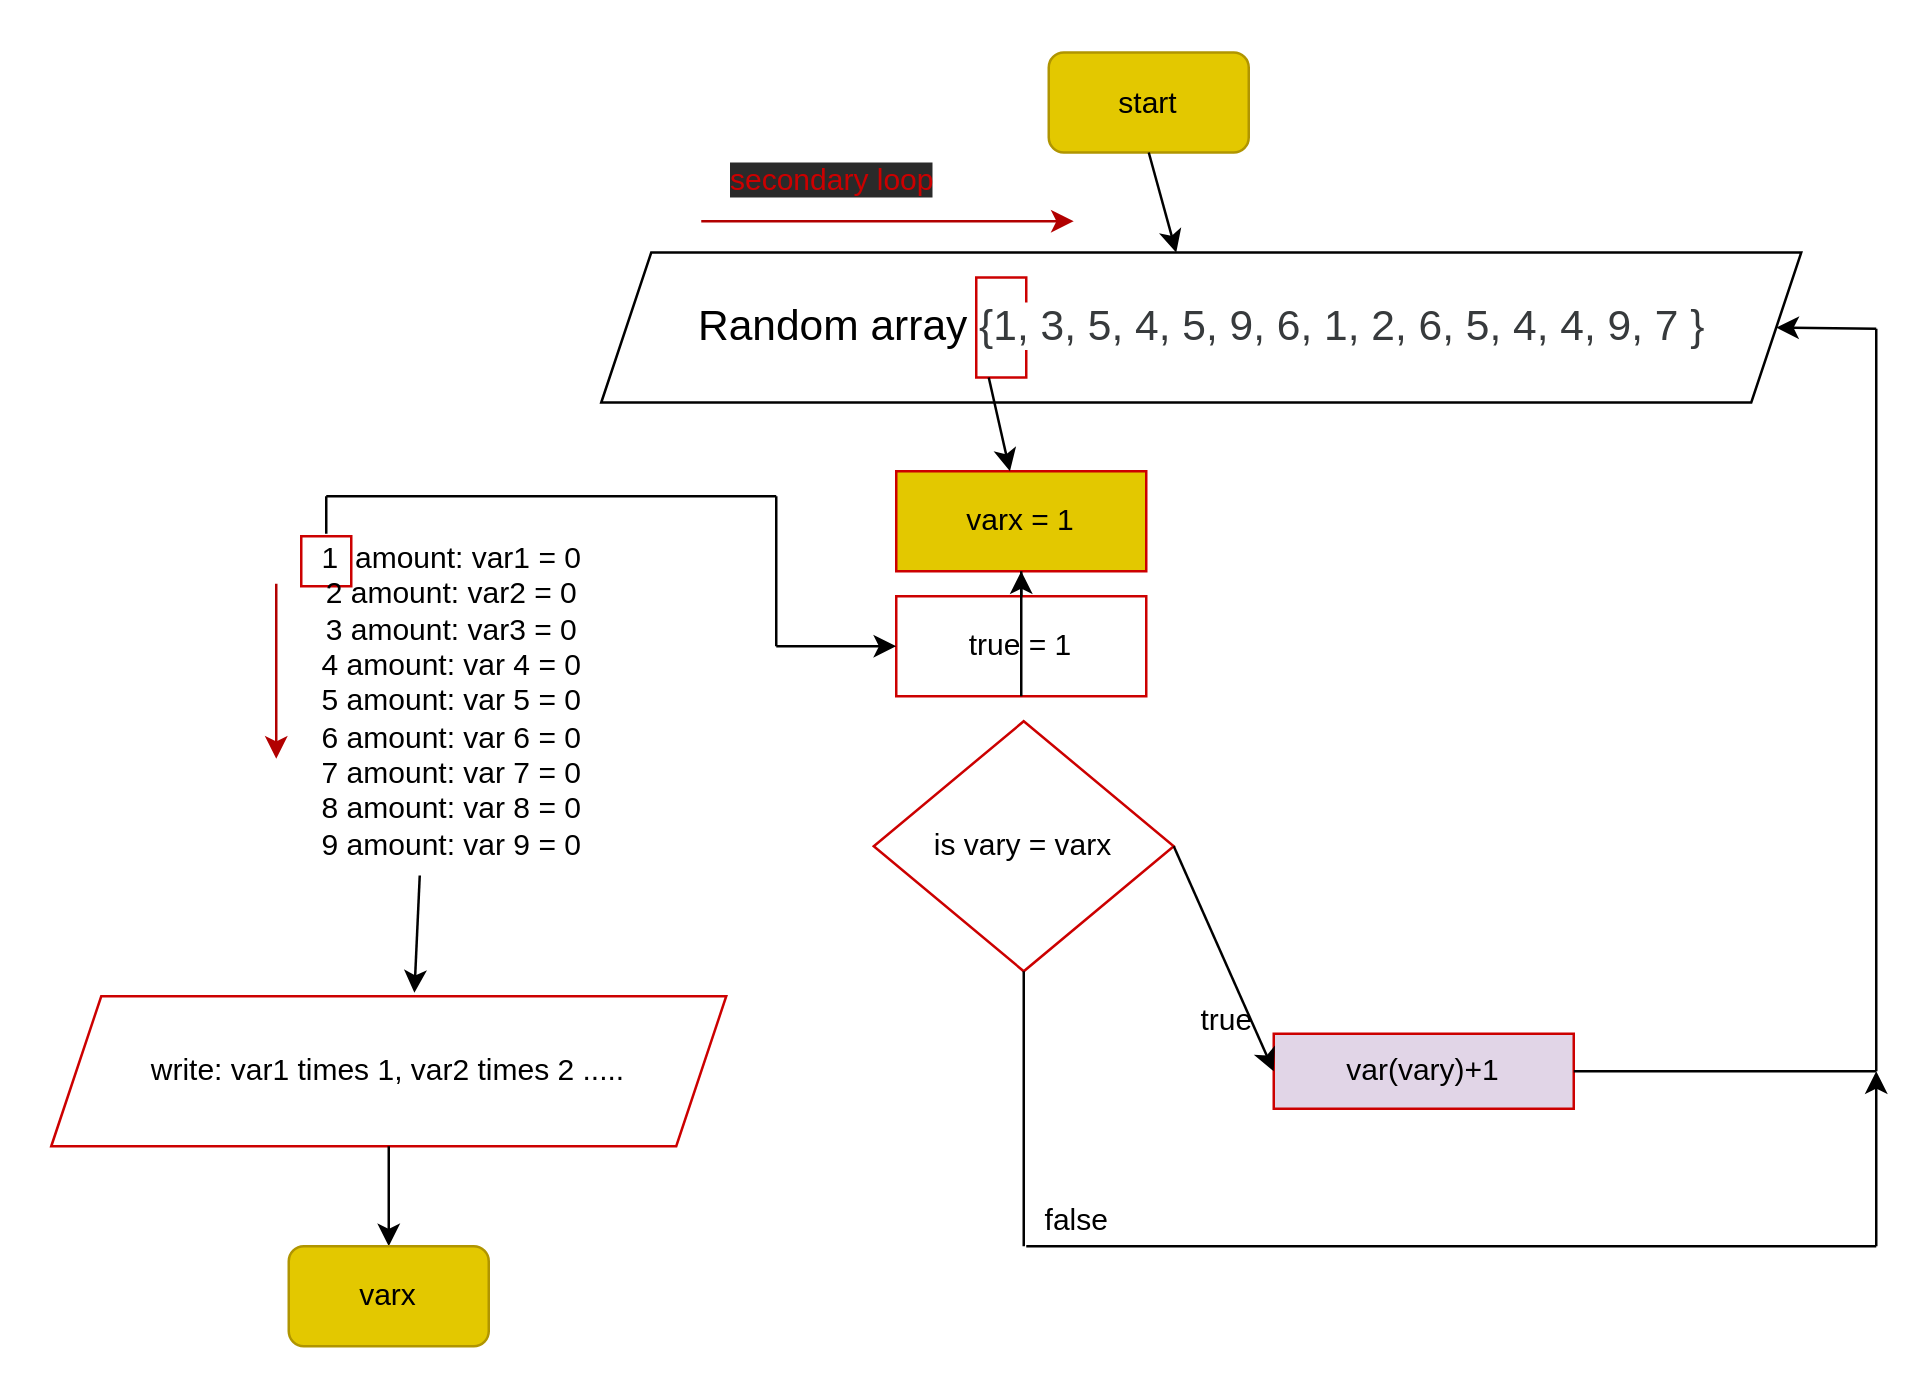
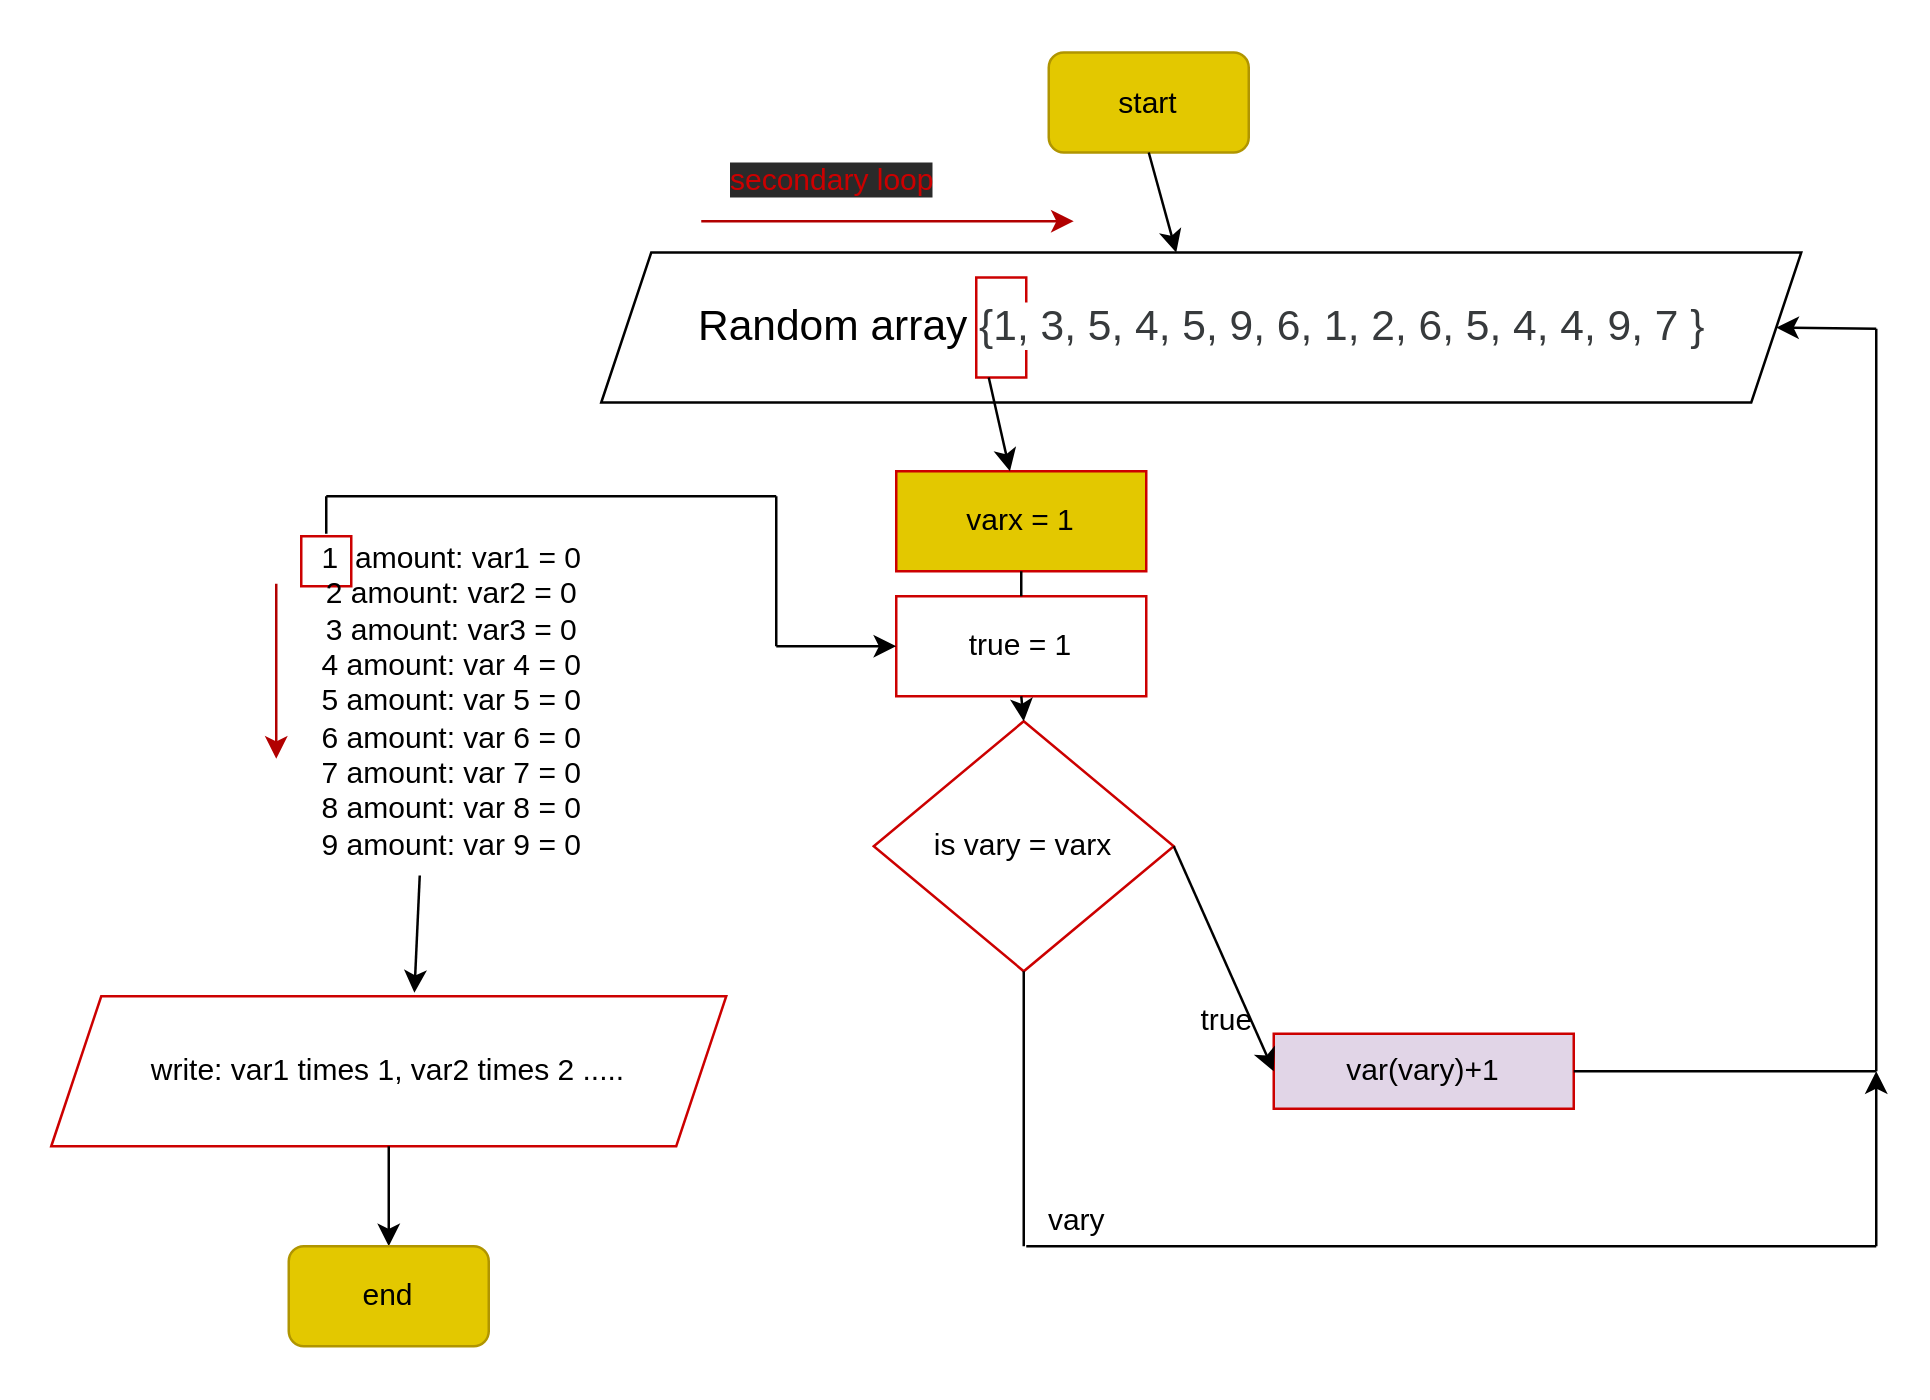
edge "true = 1" -> "varx = 1": now "true = 1" -> "is vary = varx"
node "false": label "false" -> "vary"
node "varx": label "varx" -> "end"
